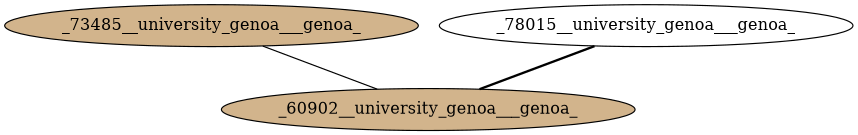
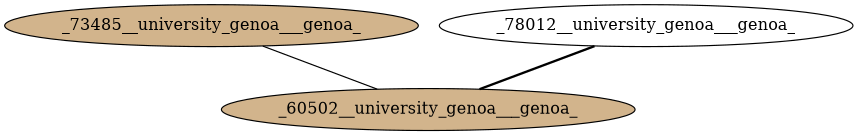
node "_78015__university_genoa___genoa_": label "_78015__university_genoa___genoa_" -> "_78012__university_genoa___genoa_"
node "_60902__university_genoa___genoa_": label "_60902__university_genoa___genoa_" -> "_60502__university_genoa___genoa_"
